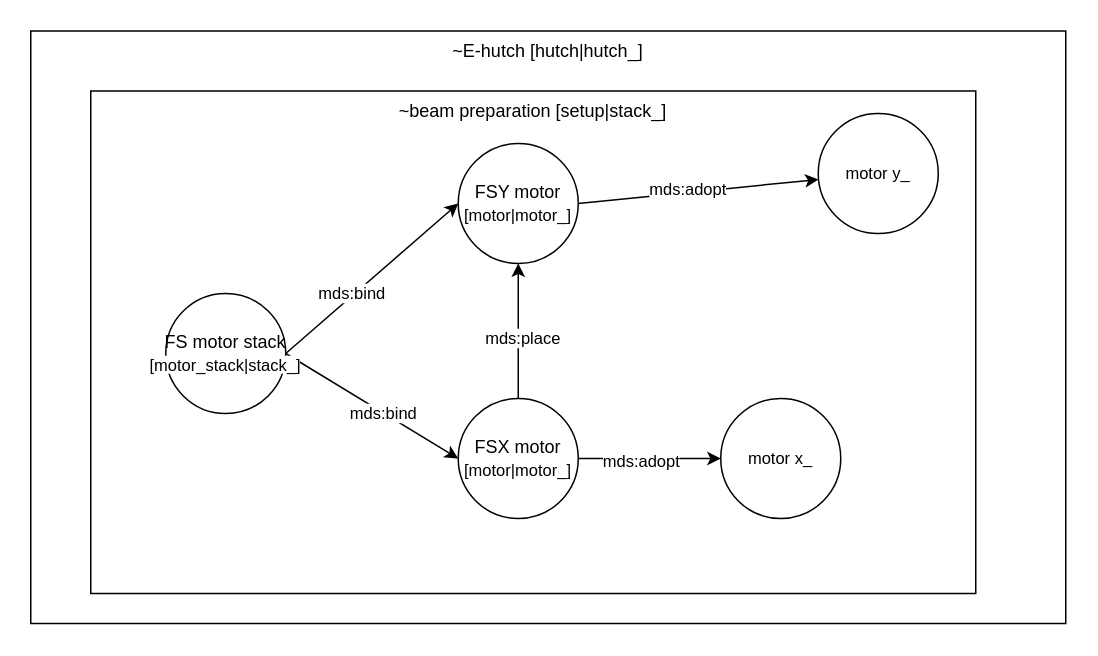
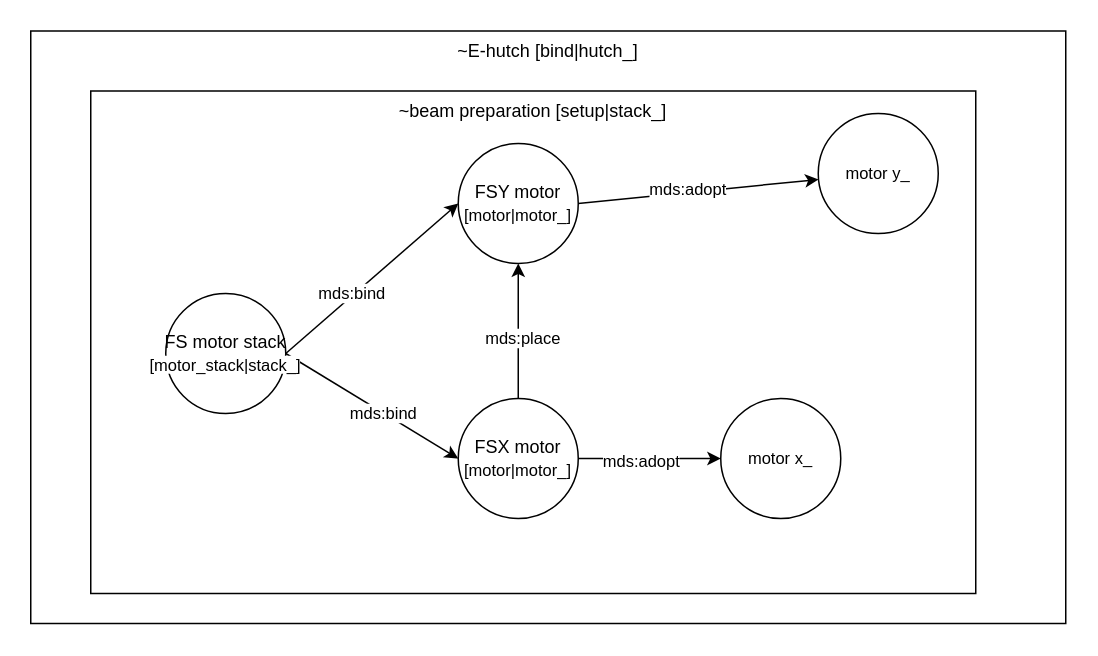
node "~E-hutch [hutch|hutch_]": label "~E-hutch [hutch|hutch_]" -> "~E-hutch [bind|hutch_]"
